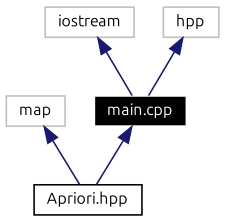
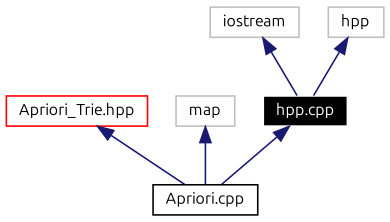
node "Apriori_Trie.hpp": added
node "main.cpp": label "main.cpp" -> "hpp.cpp"
node "Apriori.hpp": label "Apriori.hpp" -> "Apriori.cpp"
